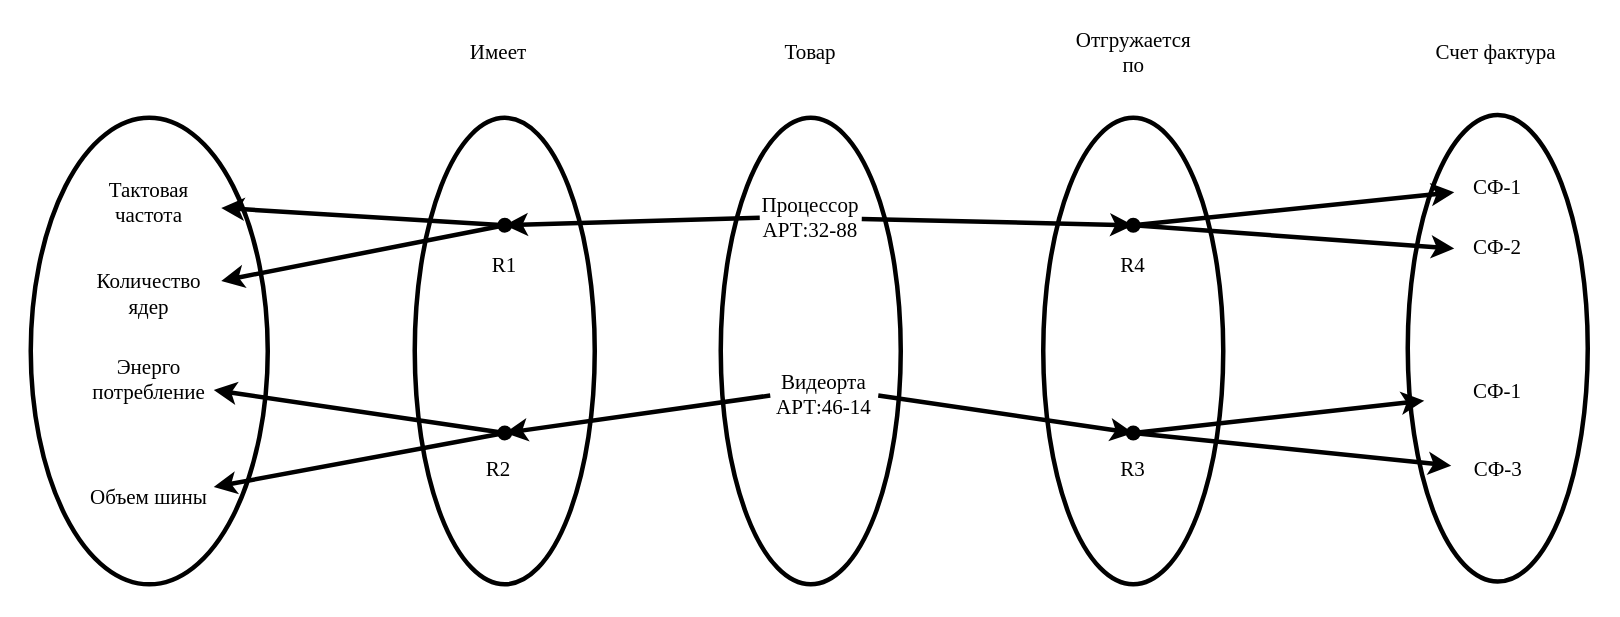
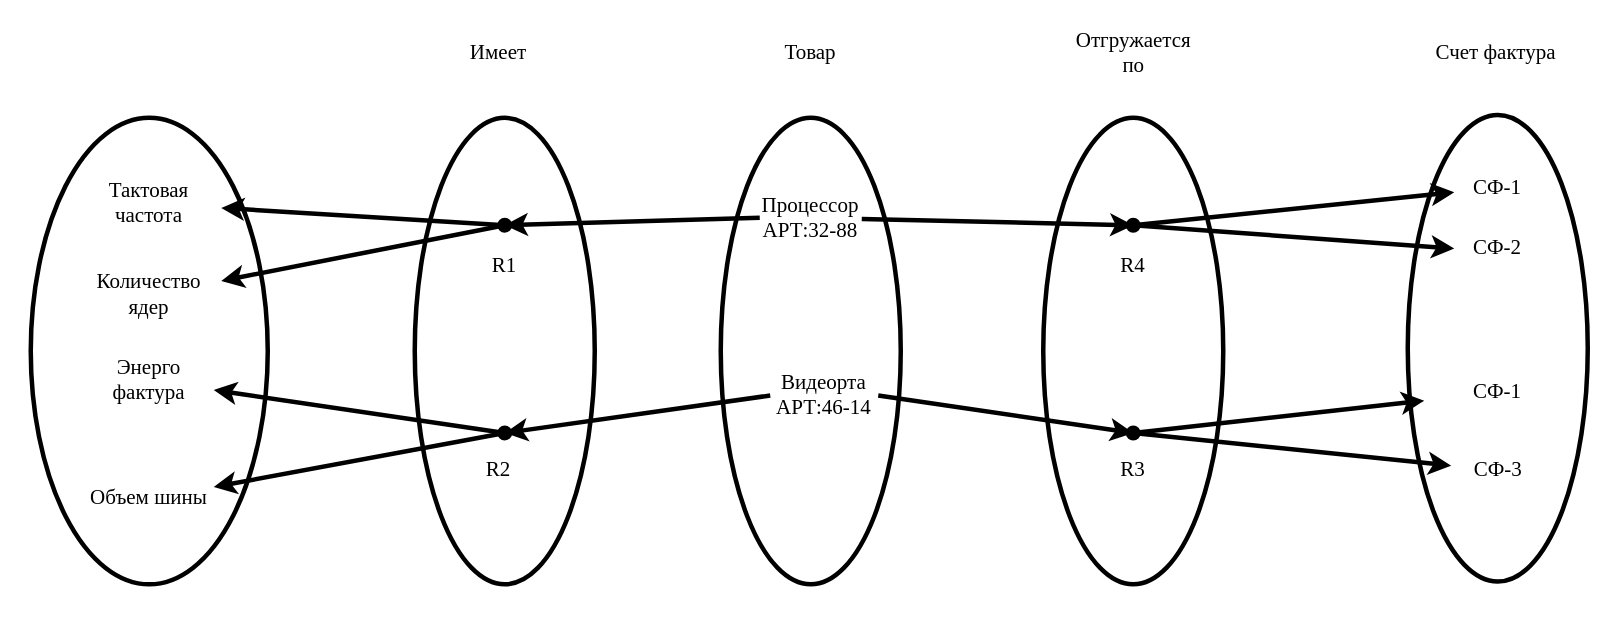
node "Энерго потребление": label "Энерго потребление" -> "Энерго фактура"
